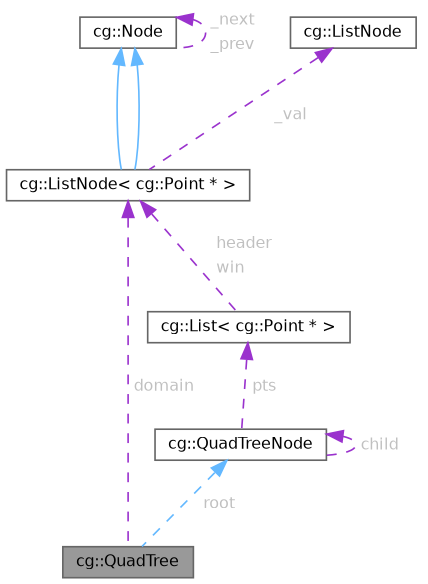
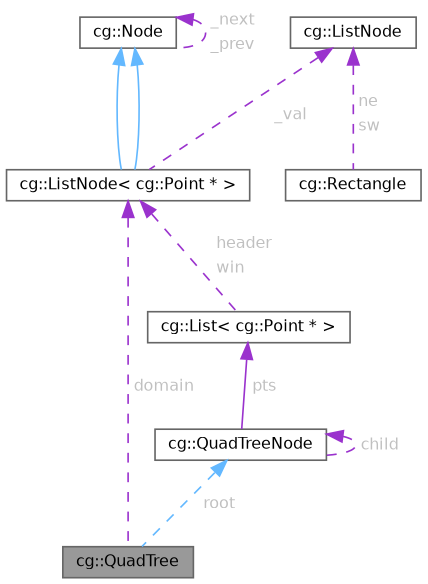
node "cg::Rectangle": added
edge "cg::QuadTreeNode" -> "cg::List< cg::Point * >": style dashed -> solid
